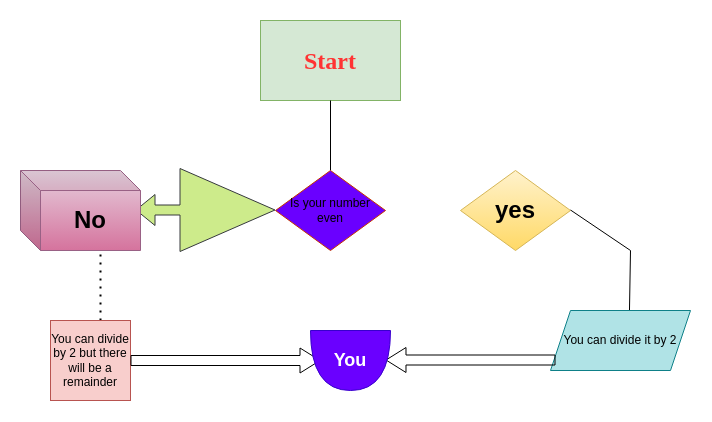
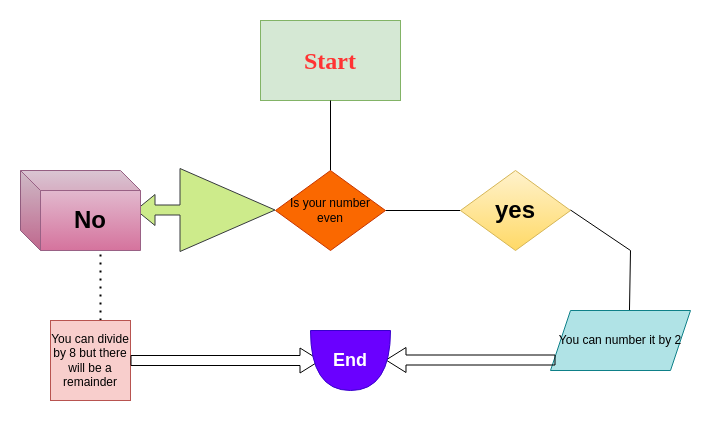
node "Is your number even": fillcolor #6a00ff -> #fa6800
edge "Is your number even" -- "yes": added
node "You can divide it by 2": label "You can divide it by 2" -> "You can number it by 2"
node "You can divide by 2 but there will be a remainder": label "You can divide by 2 but there will be a remainder" -> "You can divide by 8 but there will be a remainder"
node "You": label "You" -> "End"
